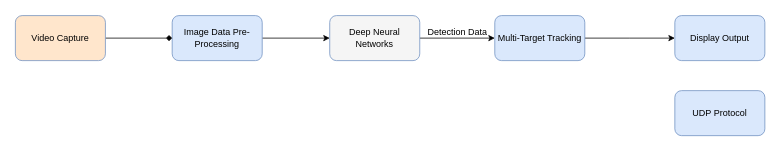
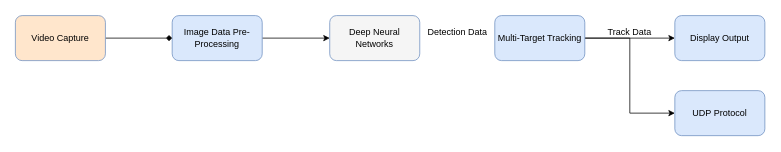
node "Track Data": added
edge "Deep Neural Networks" -> "Multi-Target Tracking": removed
edge "Multi-Target Tracking" -> "UDP Protocol": added
